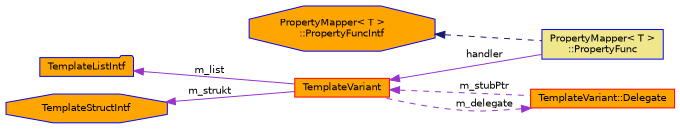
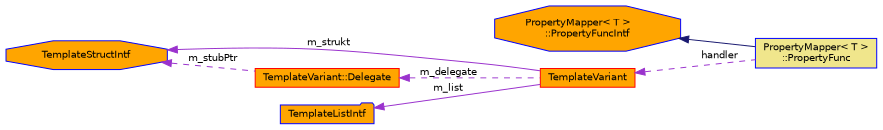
edge "PropertyMapper< T > ::PropertyFunc" -> "PropertyMapper< T > ::PropertyFuncIntf": style dashed -> solid
edge "PropertyMapper< T > ::PropertyFunc" -> "TemplateVariant": style solid -> dashed
edge "TemplateVariant::Delegate" -> "TemplateVariant": now "TemplateVariant::Delegate" -> "TemplateStructIntf"
